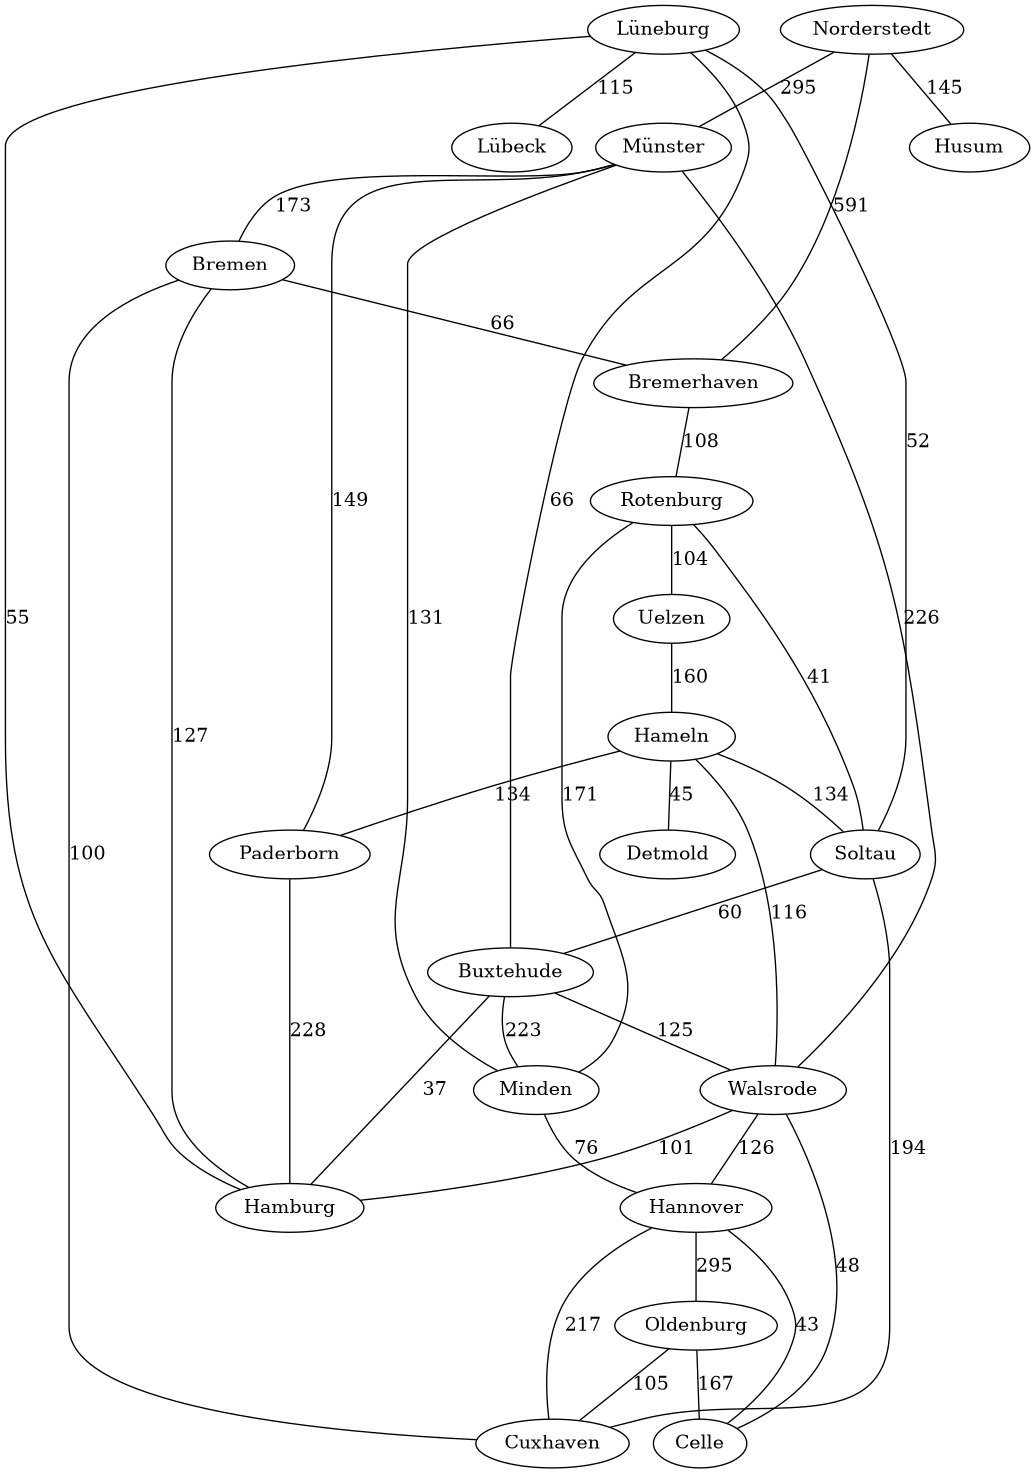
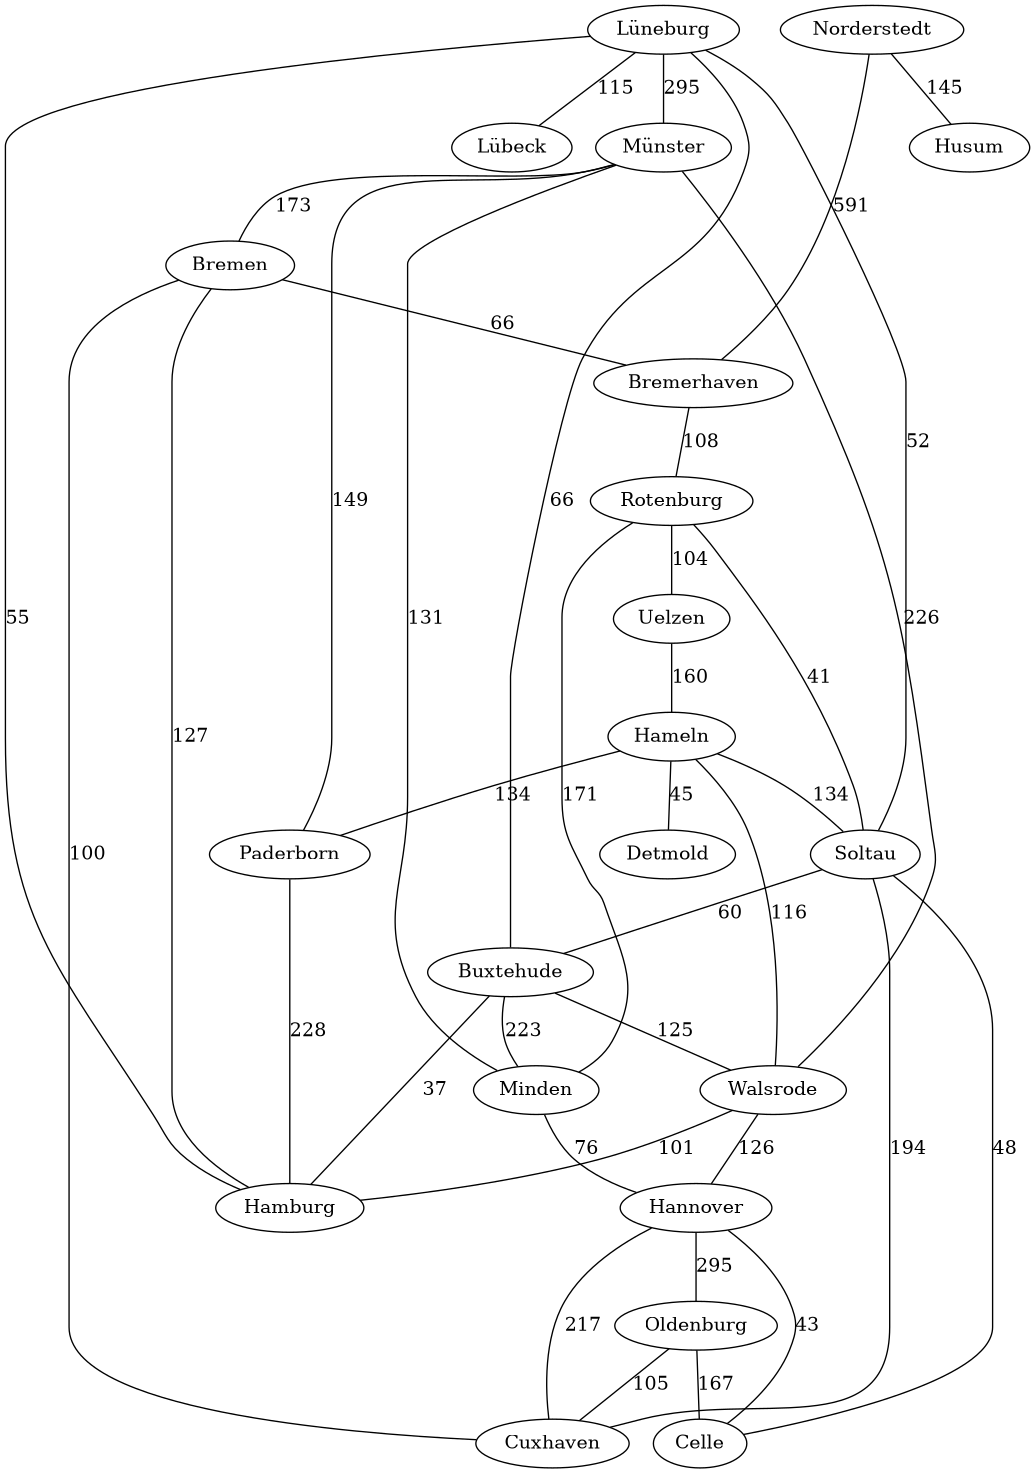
edge "Norderstedt" -- "Münster": now "Lüneburg" -- "Münster"
edge "Walsrode" -- "Celle": now "Soltau" -- "Celle"
